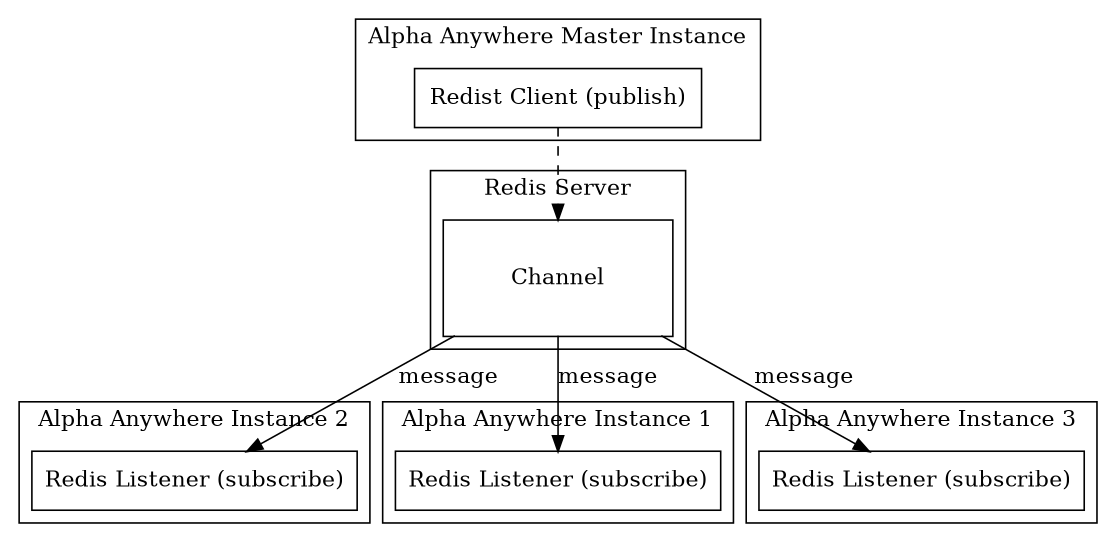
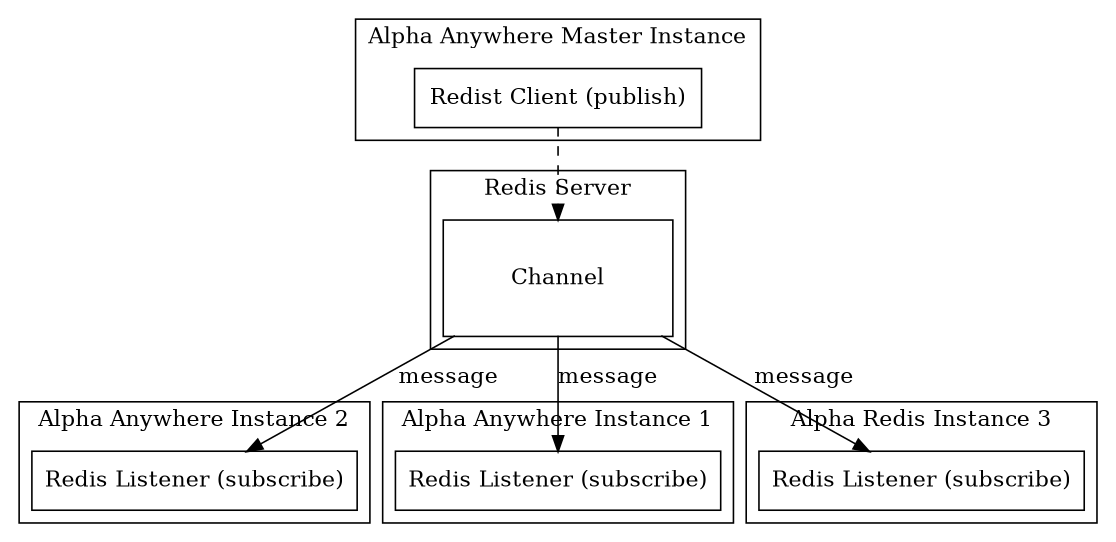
cluster "Alpha Anywhere Instance 3": label "Alpha Anywhere Instance 3" -> "Alpha Redis Instance 3"
